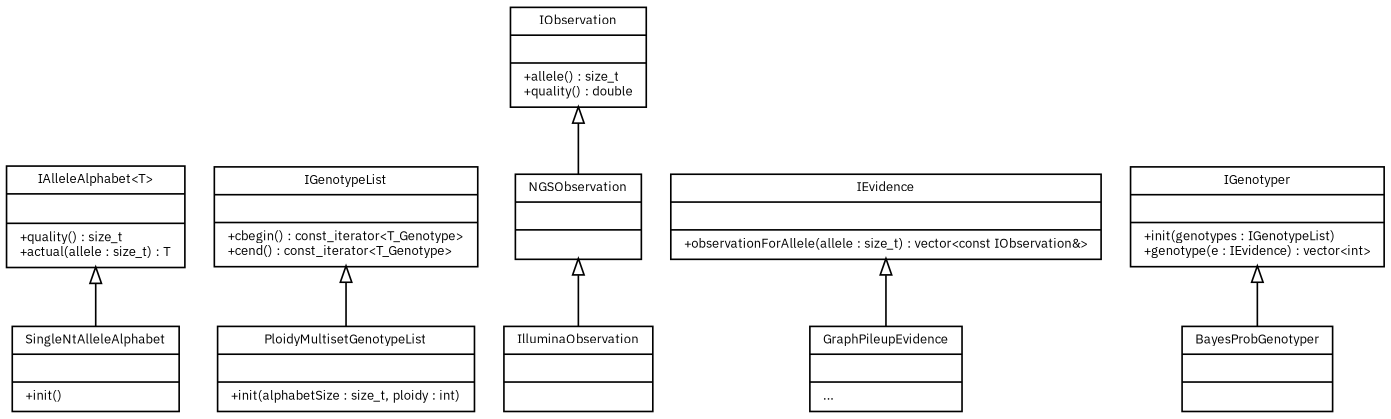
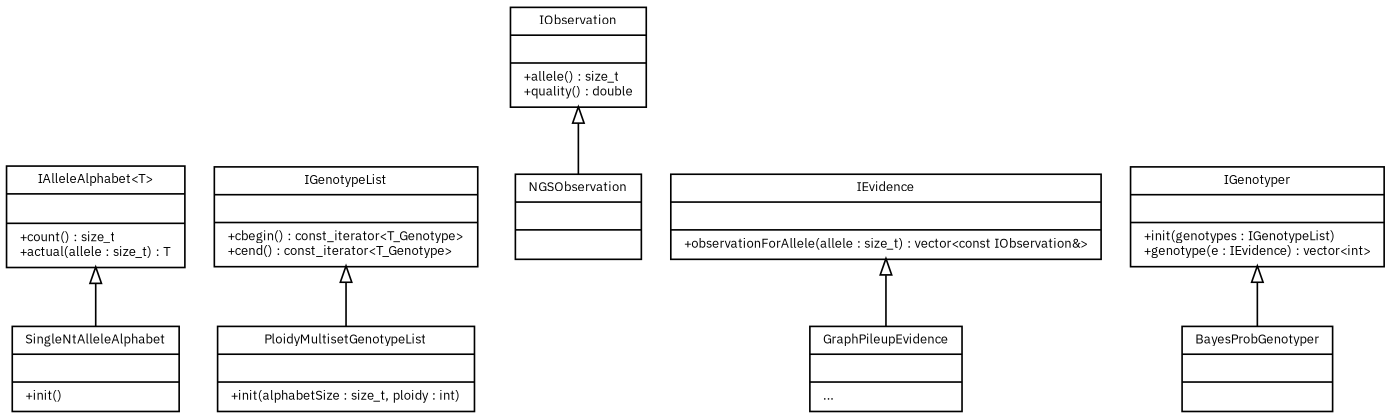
node "IAlleleAlphabet<T>": text "+quality() : size_t" -> "+count() : size_t"
node "IlluminaObservation": removed
